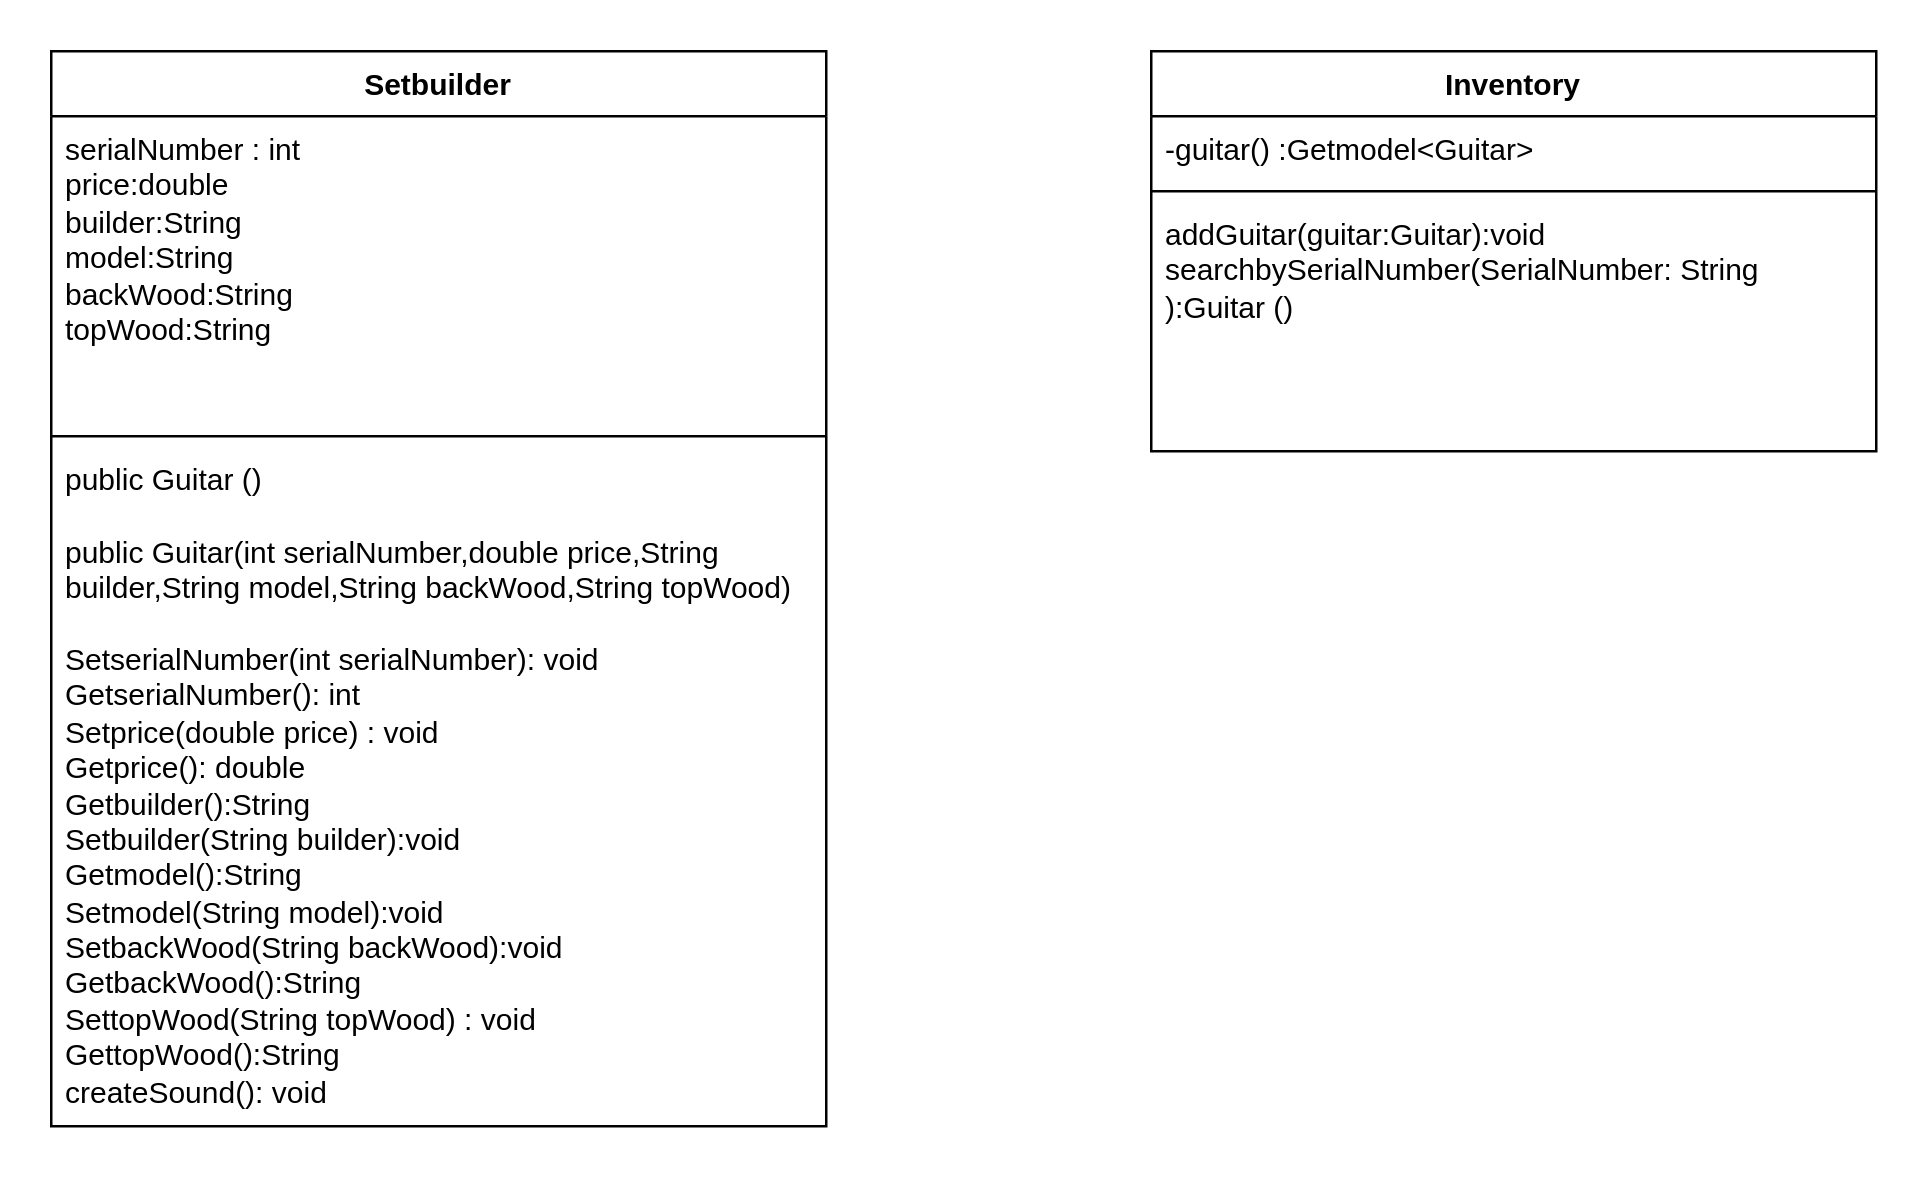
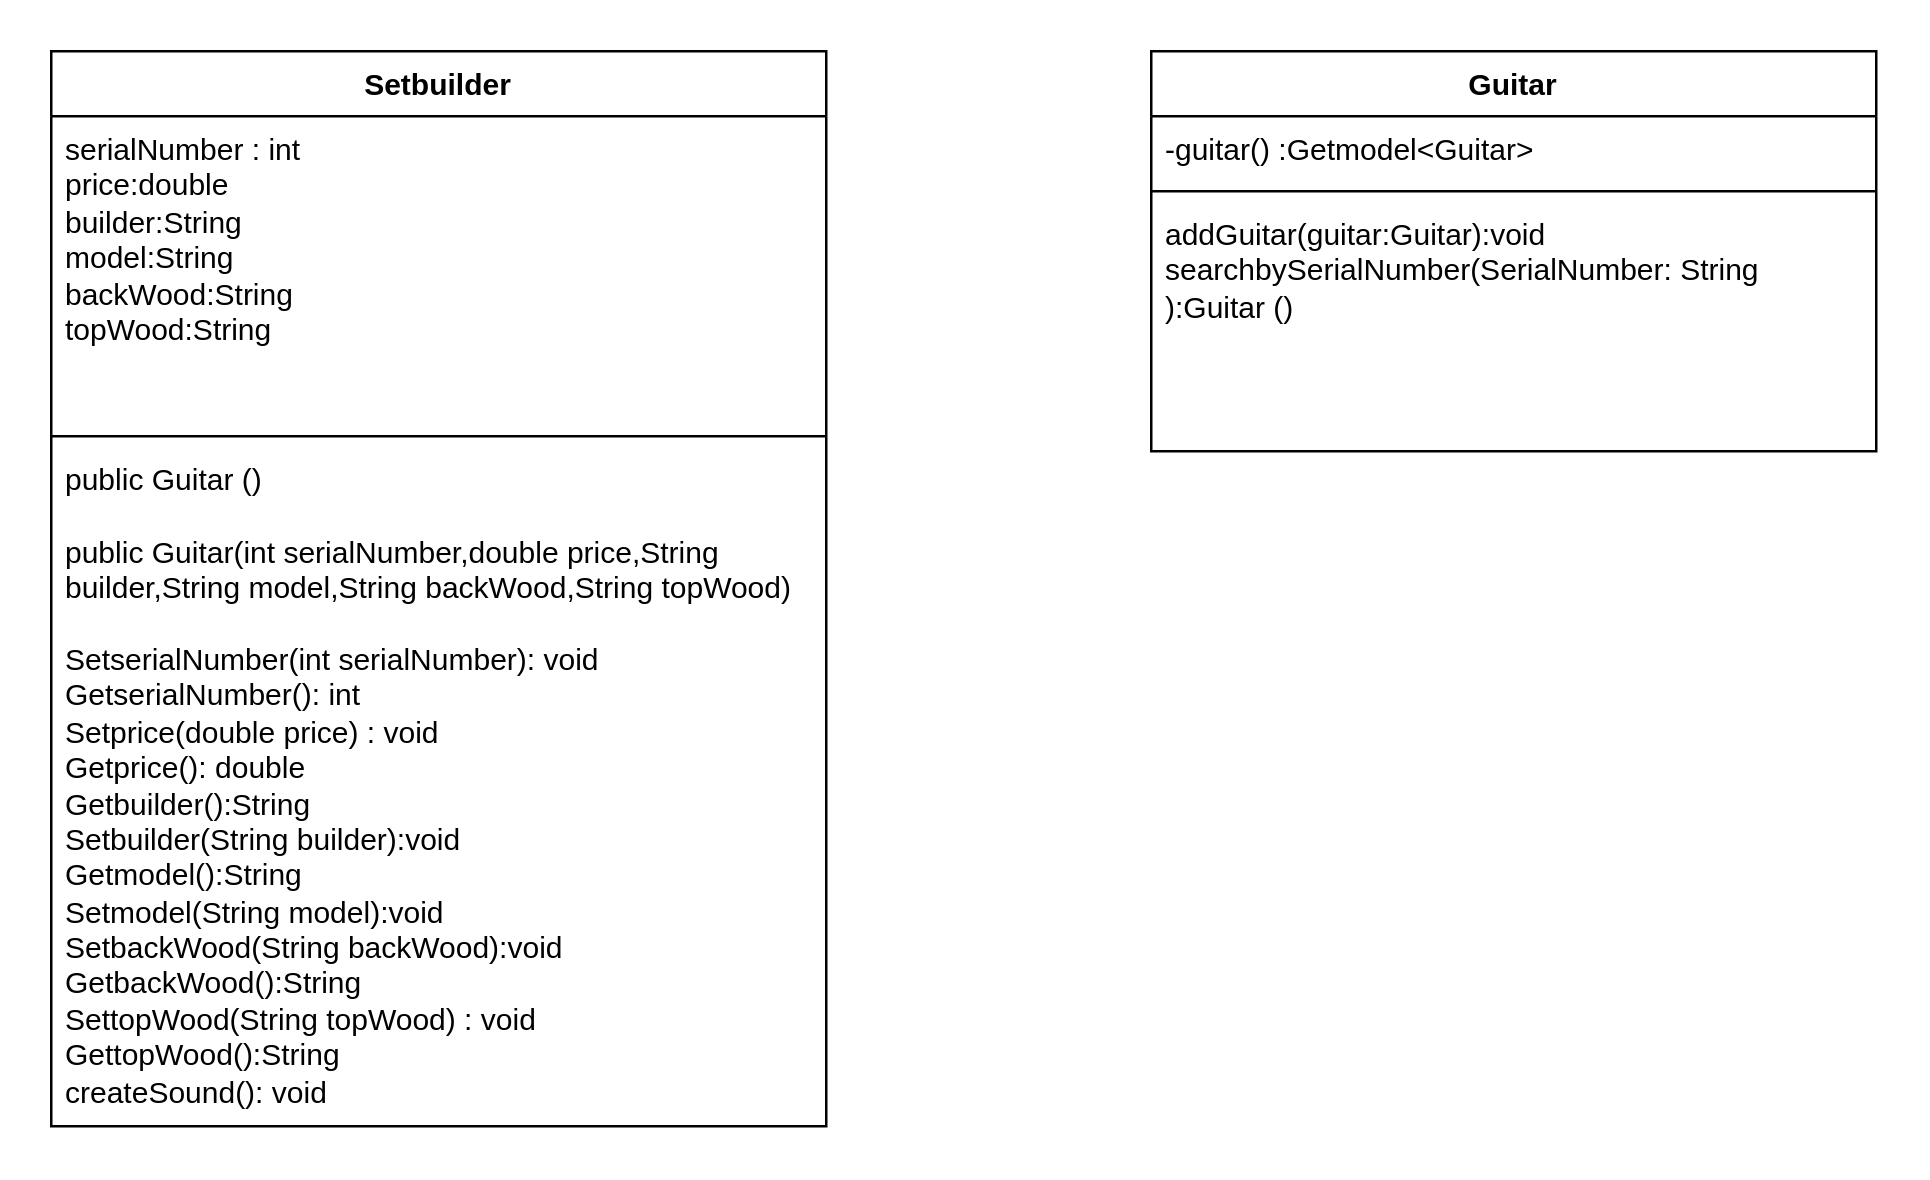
node "Inventory": label "Inventory" -> "Guitar"
